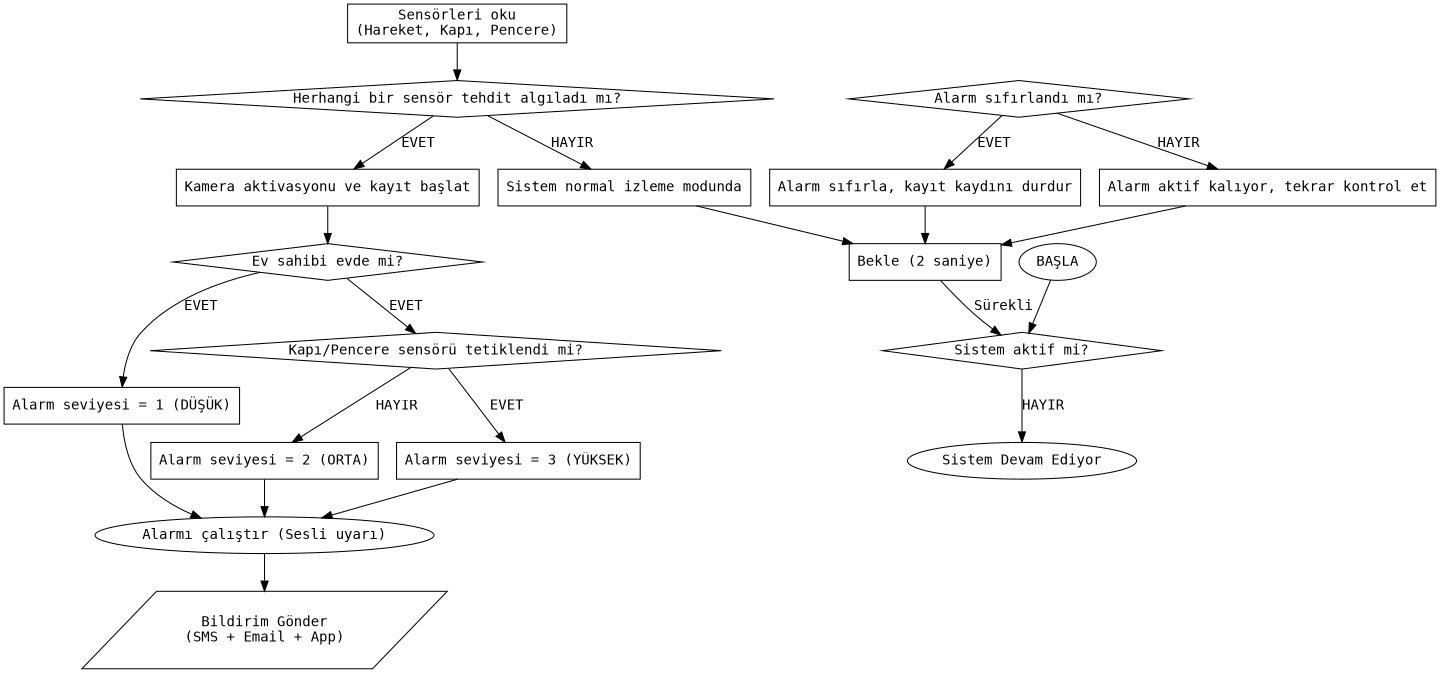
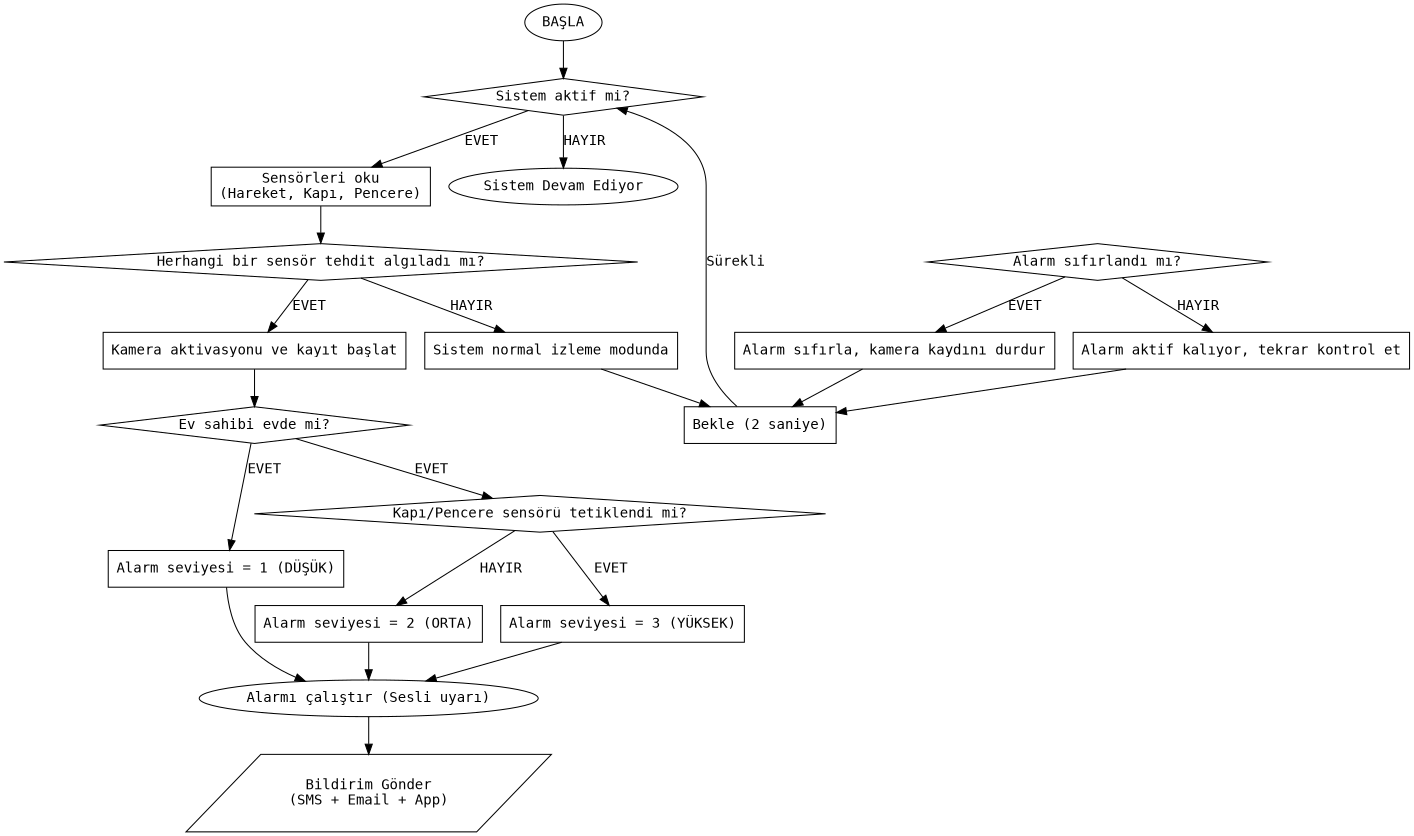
edge "Sistem aktif mi?" -> "Sensörleri oku (Hareket, Kapı, Pencere)": added, label "EVET"
node "Alarm sıfırla, kayıt kaydını durdur": label "Alarm sıfırla, kayıt kaydını durdur" -> "Alarm sıfırla, kamera kaydını durdur"
